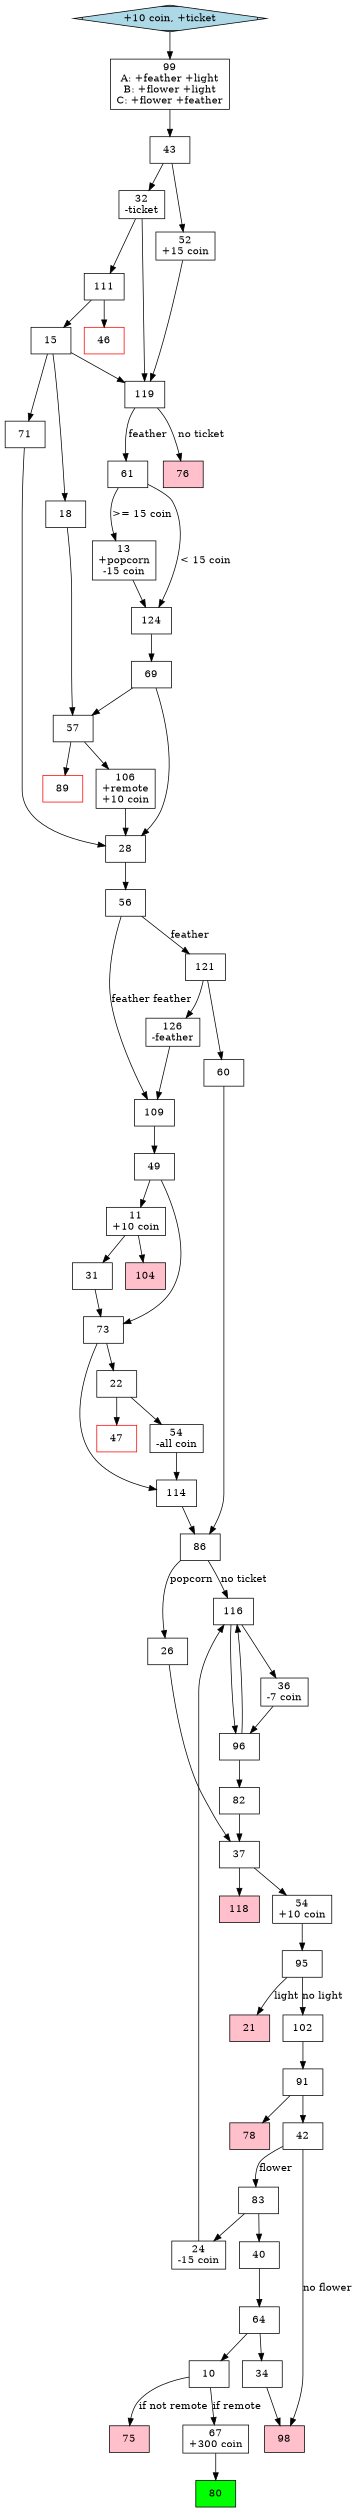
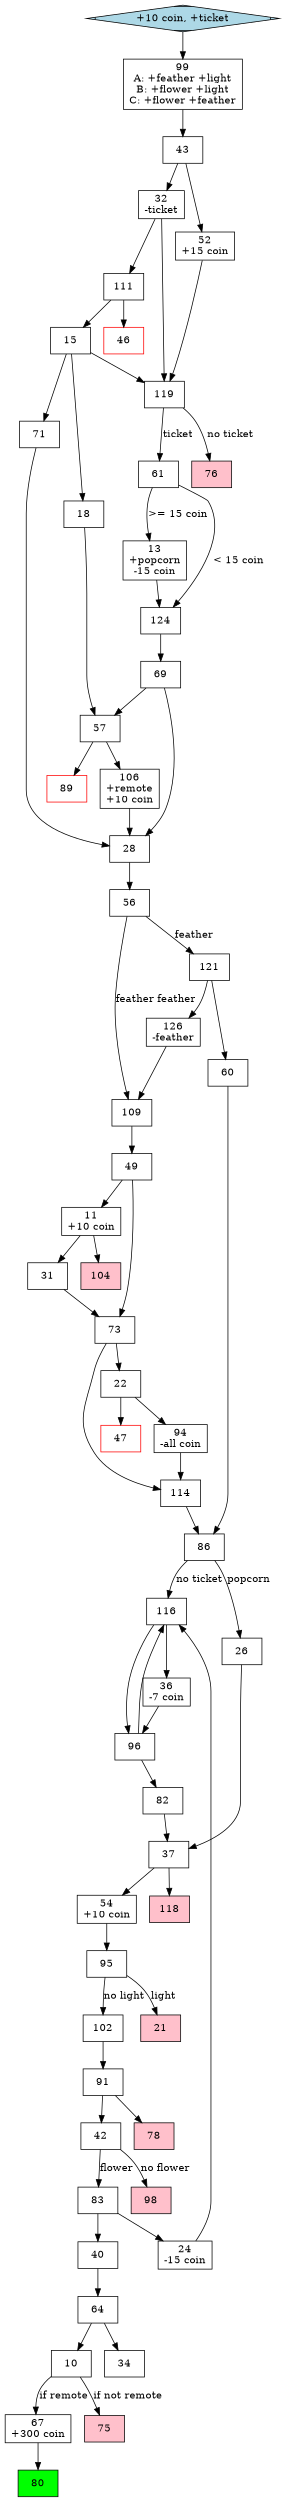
edge "119" -> "61": label "feather" -> "ticket"
node "54 -all coin": label "54 -all coin" -> "94 -all coin"
edge "34" -> "98": removed
